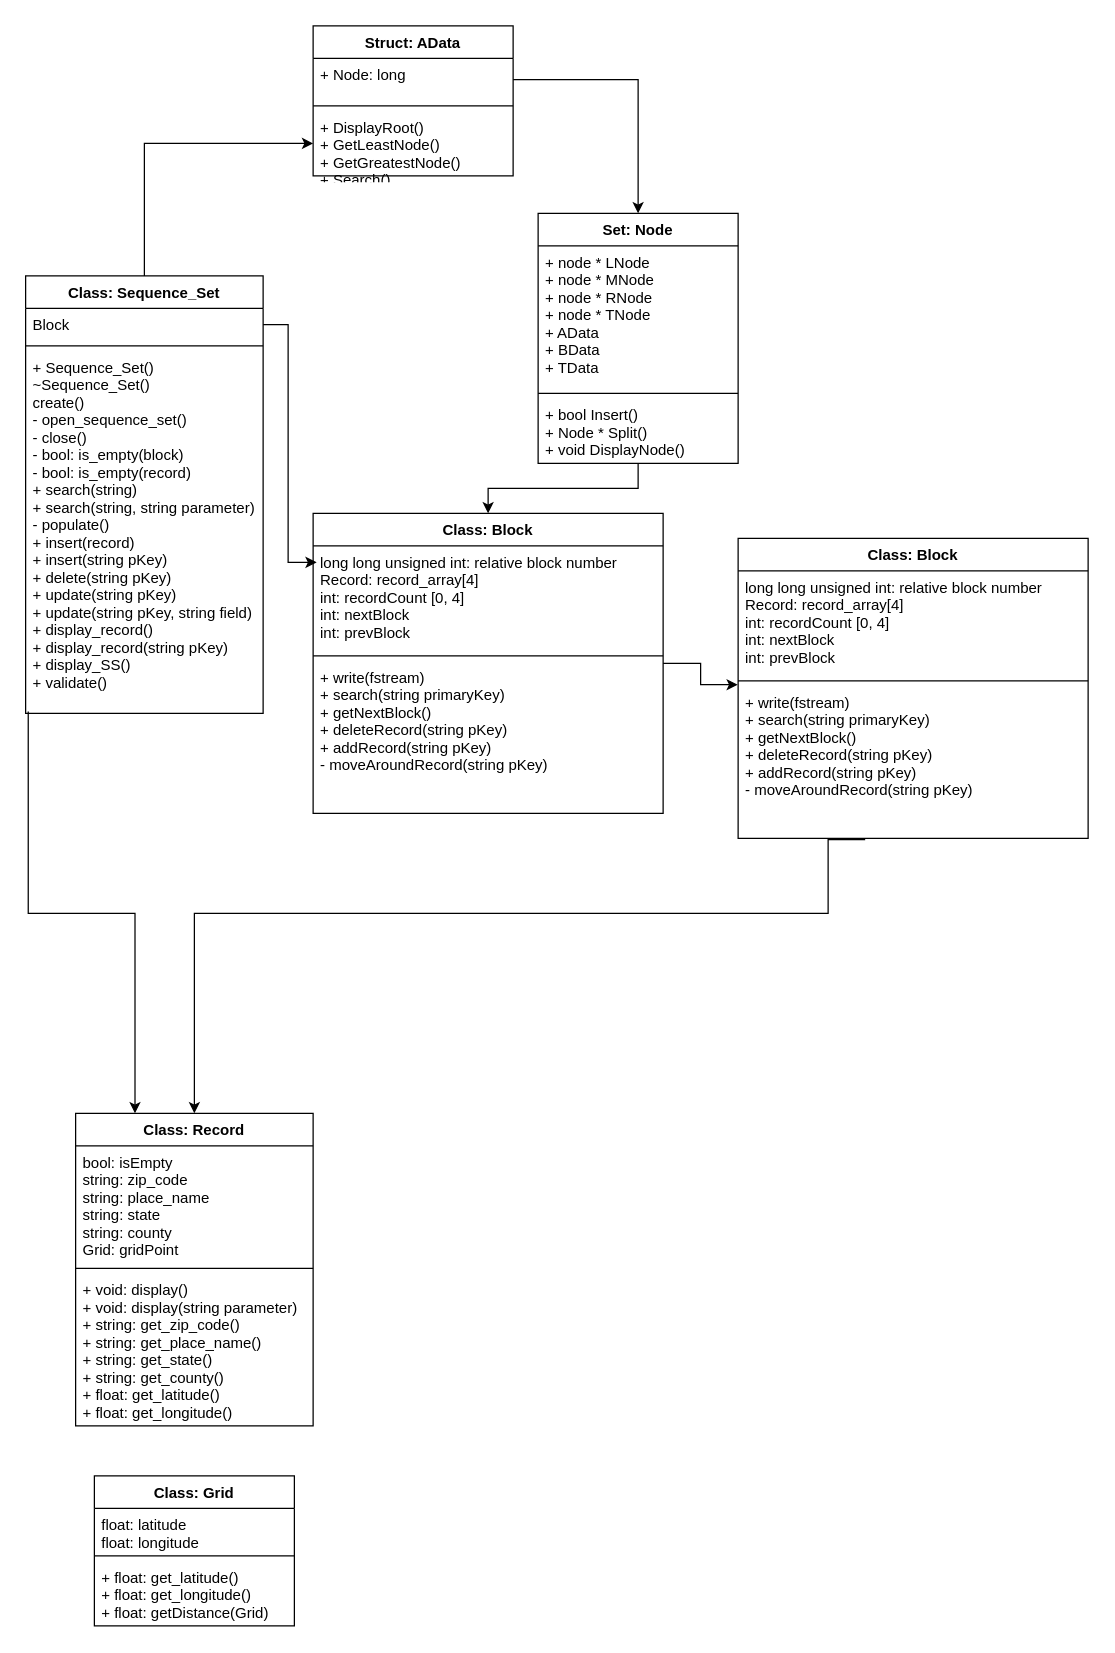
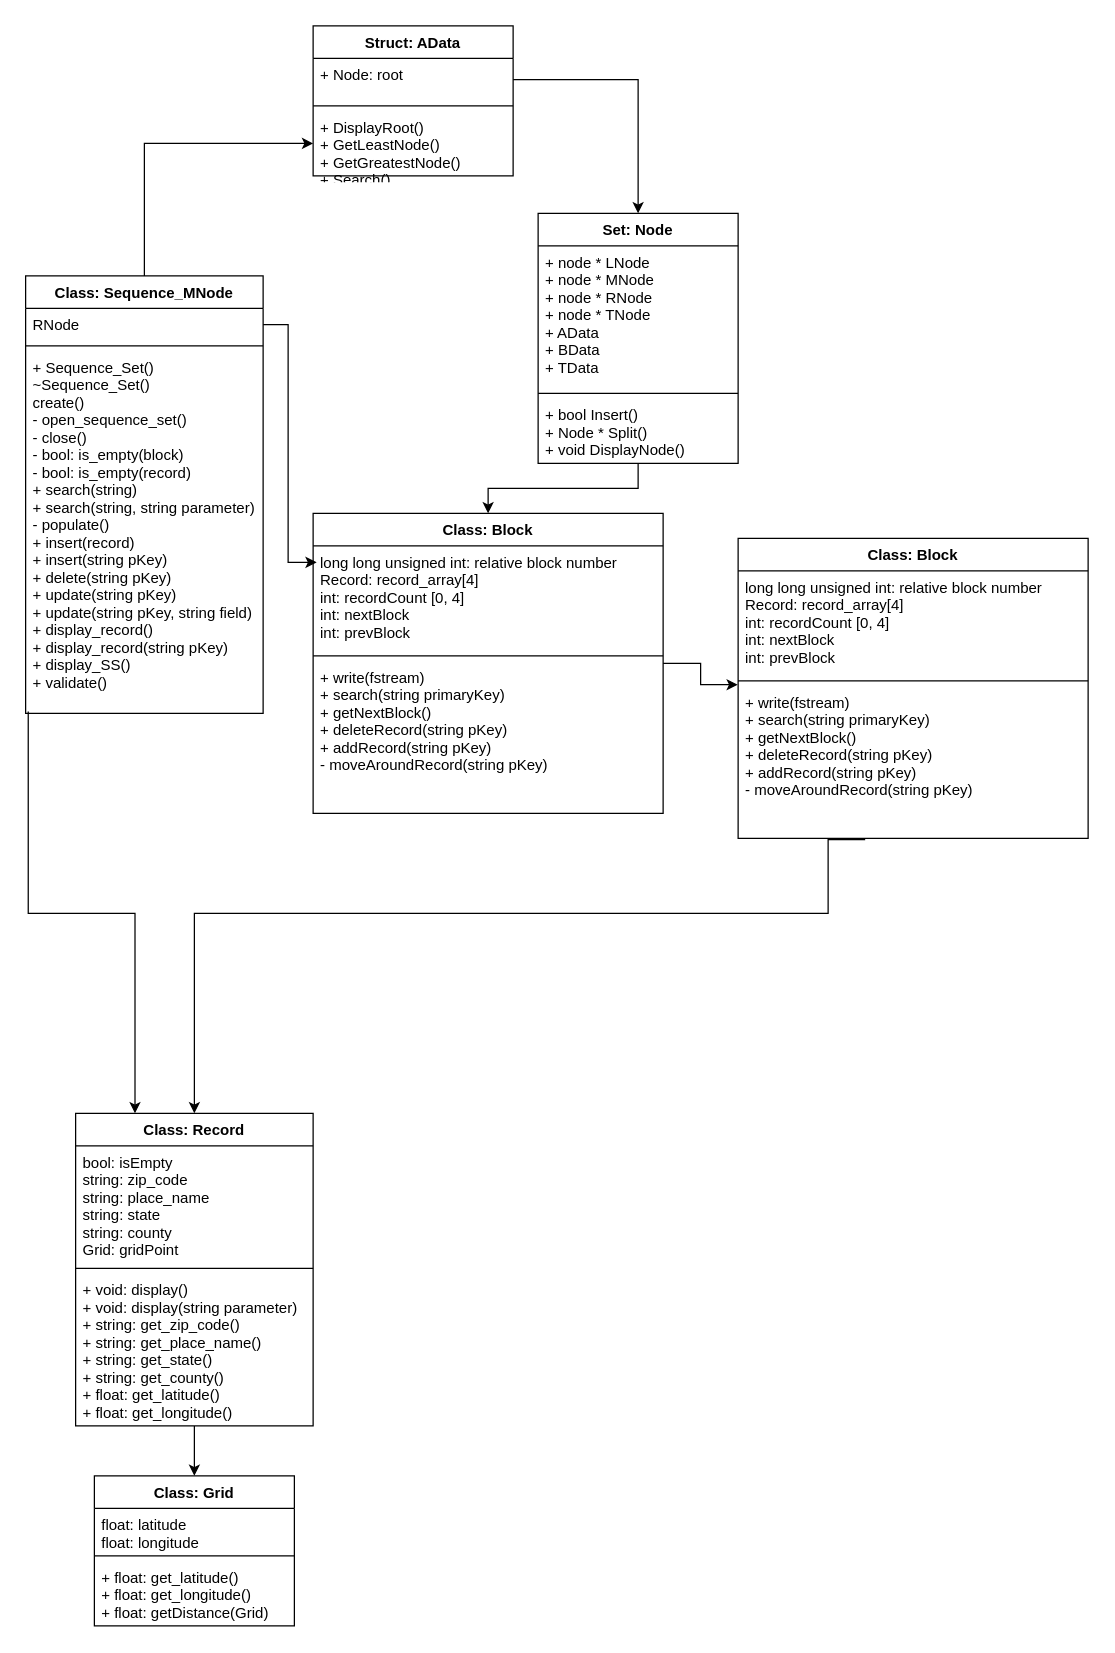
node "+ Node: long": label "+ Node: long" -> "+ Node: root"
node "Class: Sequence_Set": label "Class: Sequence_Set" -> "Class: Sequence_MNode"
node "Block": label "Block" -> "RNode"
edge "Class: Record" -> "Class: Grid": added
